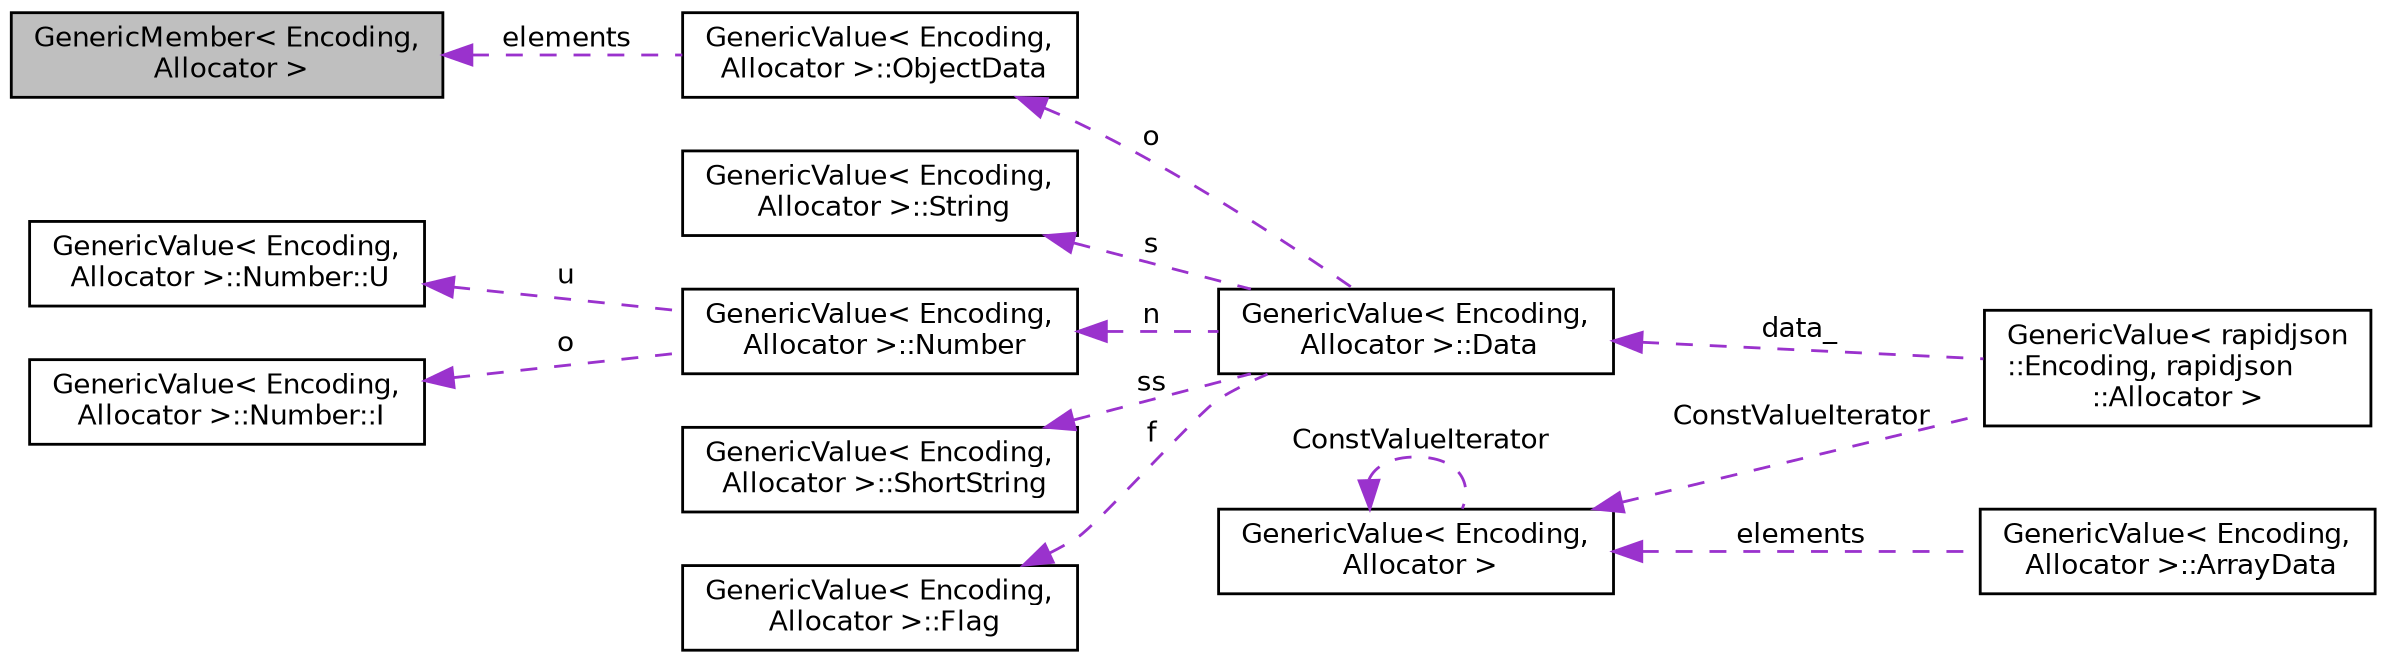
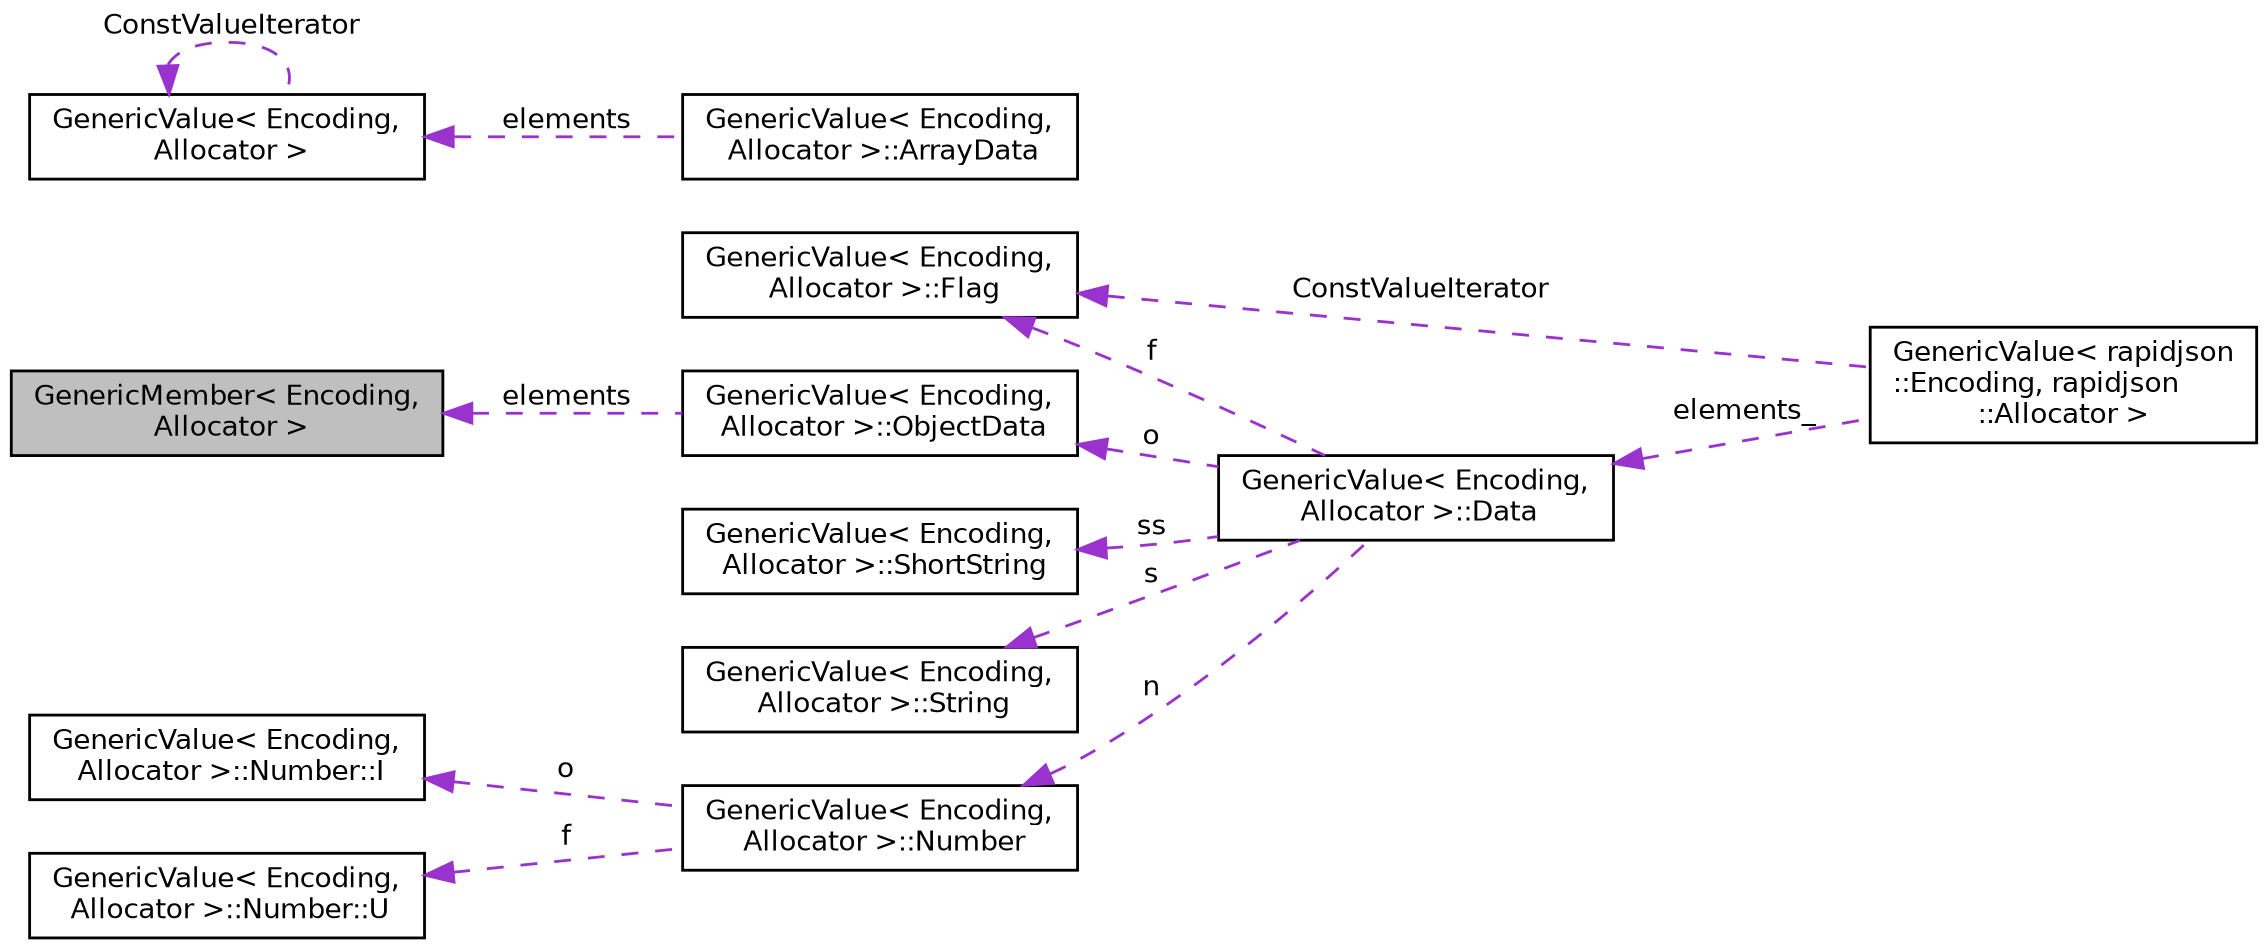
edge "GenericValue< Encoding, Allocator >::Number" -> "GenericValue< Encoding, Allocator >::Number::U": label " u" -> " f"
edge "GenericValue< rapidjson ::Encoding, rapidjson ::Allocator >" -> "GenericValue< Encoding, Allocator >::Data": label " data_" -> " elements_"
edge "GenericValue< rapidjson ::Encoding, rapidjson ::Allocator >" -> "GenericValue< Encoding, Allocator >": now "GenericValue< rapidjson ::Encoding, rapidjson ::Allocator >" -> "GenericValue< Encoding, Allocator >::Flag"
